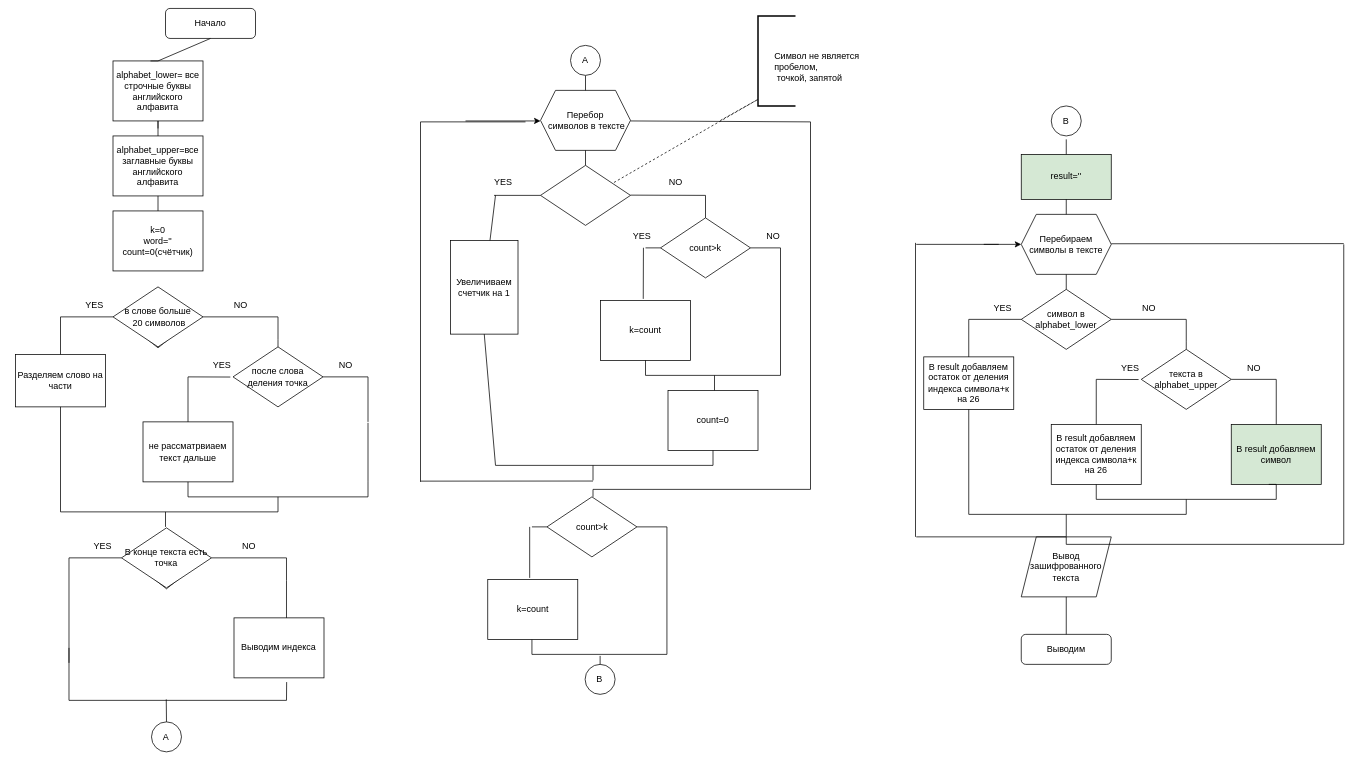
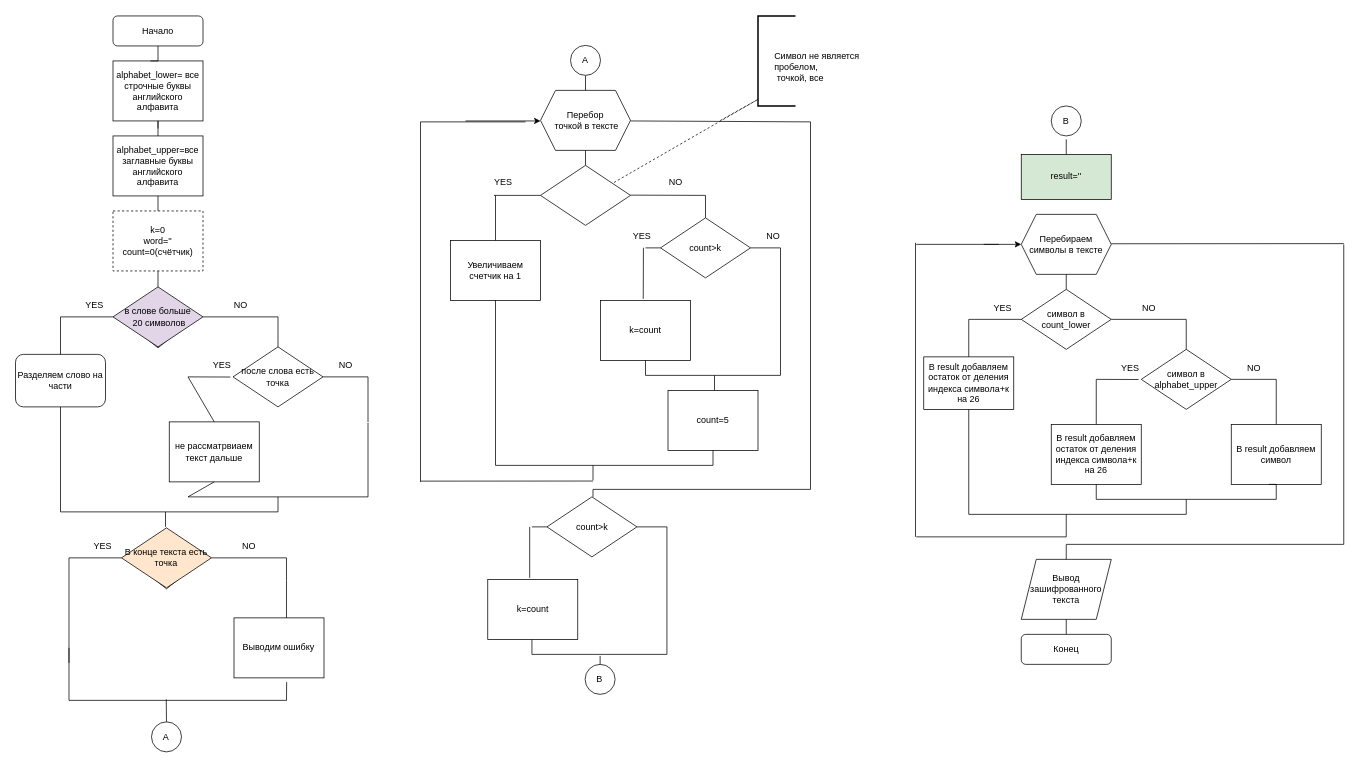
node "Начало": moved (210, 23) -> (158, 31)
node "Символ не является пробелом, точкой, запятой": label "Символ не является пробелом, точкой, запятой" -> "Символ не является пробелом, точкой, все"
node "Перебор символов в тексте": label "Перебор символов в тексте" -> "Перебор точкой в тексте"
edge "result=''" -- "Перебираем символы в тексте": removed
node "k=0 word='' count=0(счётчик)": style solid -> dashed
edge "k=0 word='' count=0(счётчик)" -- "в слове больше 20 символов": added
node "Увеличиваем счетчик на 1": size 68x94 -> 90x60
node "в слове больше 20 символов": fillcolor #ffffff -> #e1d5e7
node "символ в alphabet_lower": label "символ в alphabet_lower" -> "символ в count_lower"
node "после слова деления точка": label "после слова деления точка" -> "после слова есть точка"
node "текста в alphabet_upper": label "текста в alphabet_upper" -> "символ в alphabet_upper"
node "Разделяем слово на части": shape rectangle -> rounded rectangle
node "count=0": label "count=0" -> "count=5"
node "не рассматрвиаем текст дальше": moved (188, 452) -> (214, 452)
node "В result добавляем символ": fillcolor #d5e8d4 -> #ffffff
node "В конце текста есть точка": fillcolor #ffffff -> #ffe6cc
node "Вывод зашифрованного текста": moved (1066, 567) -> (1066, 589)
node "Выводим индекса": label "Выводим индекса" -> "Выводим ошибку"
node "Выводим": label "Выводим" -> "Конец"
